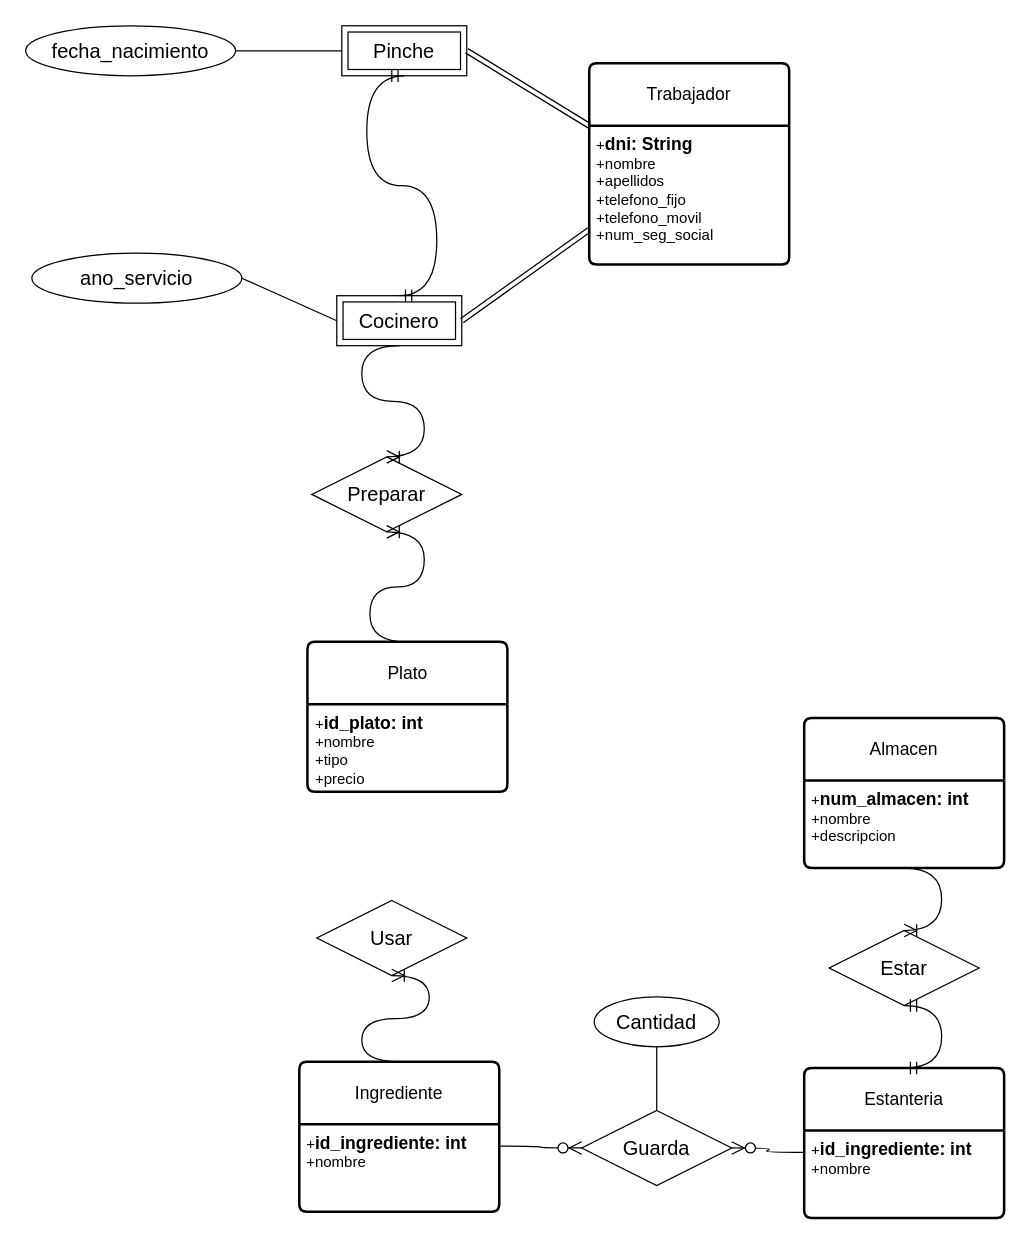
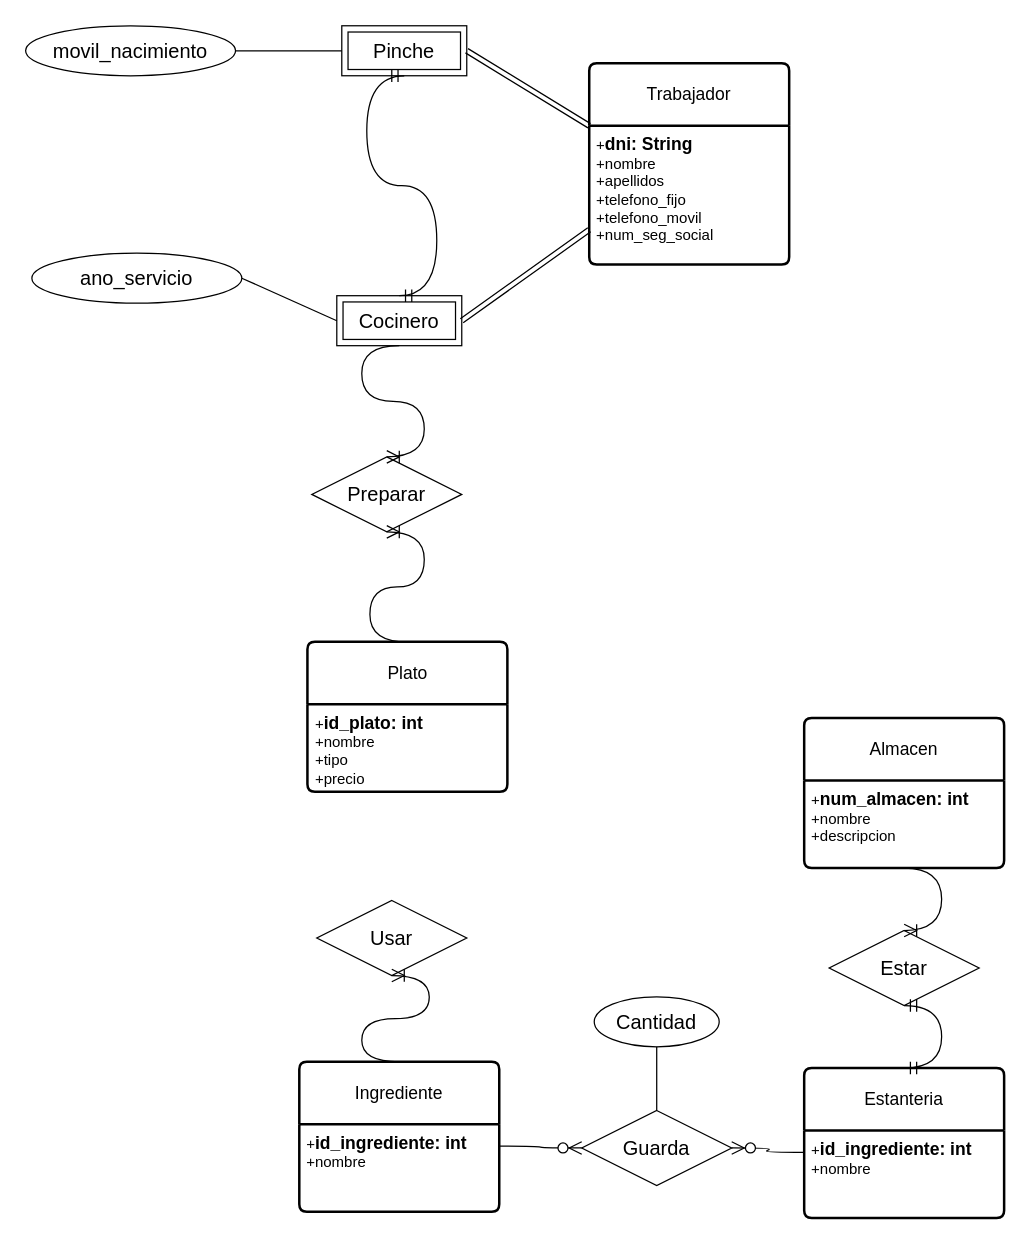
node "fecha_nacimiento": label "fecha_nacimiento" -> "movil_nacimiento"
